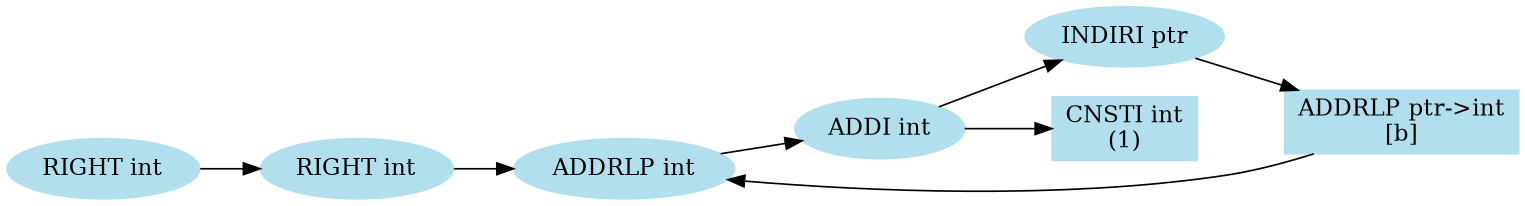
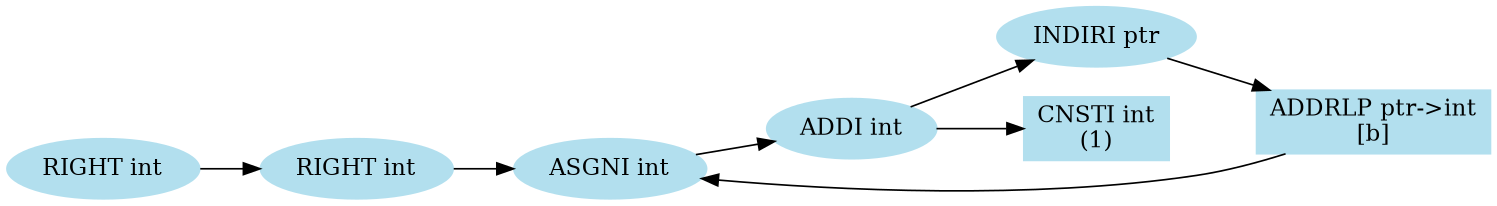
node "ADDRLP int": label "ADDRLP int" -> "ASGNI int"
